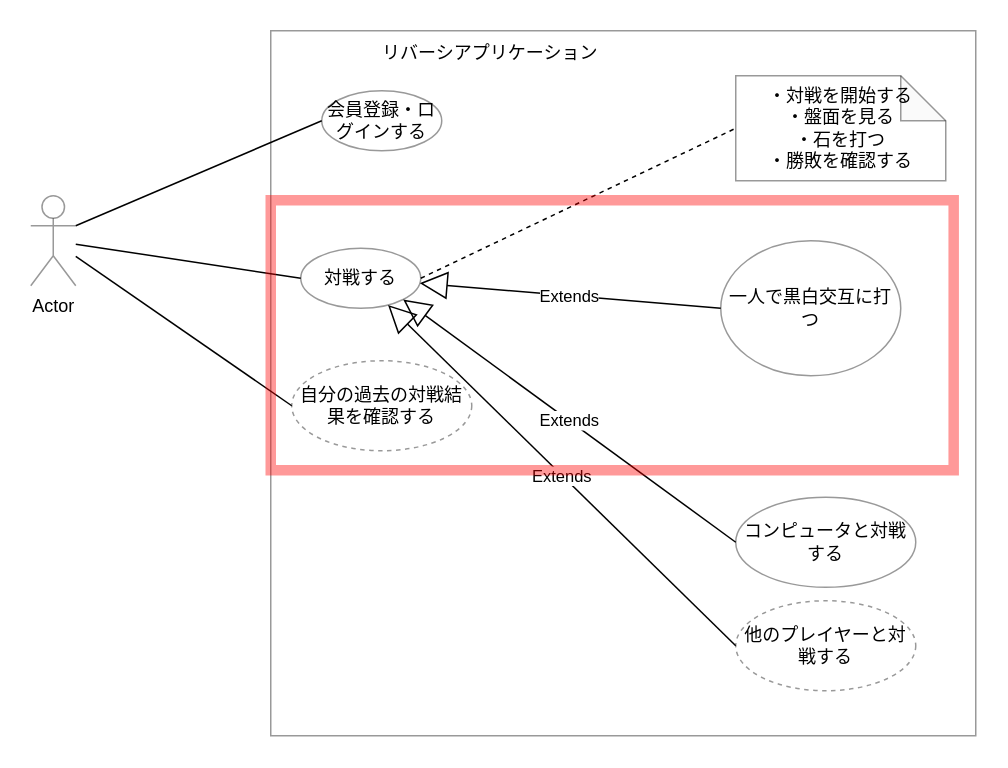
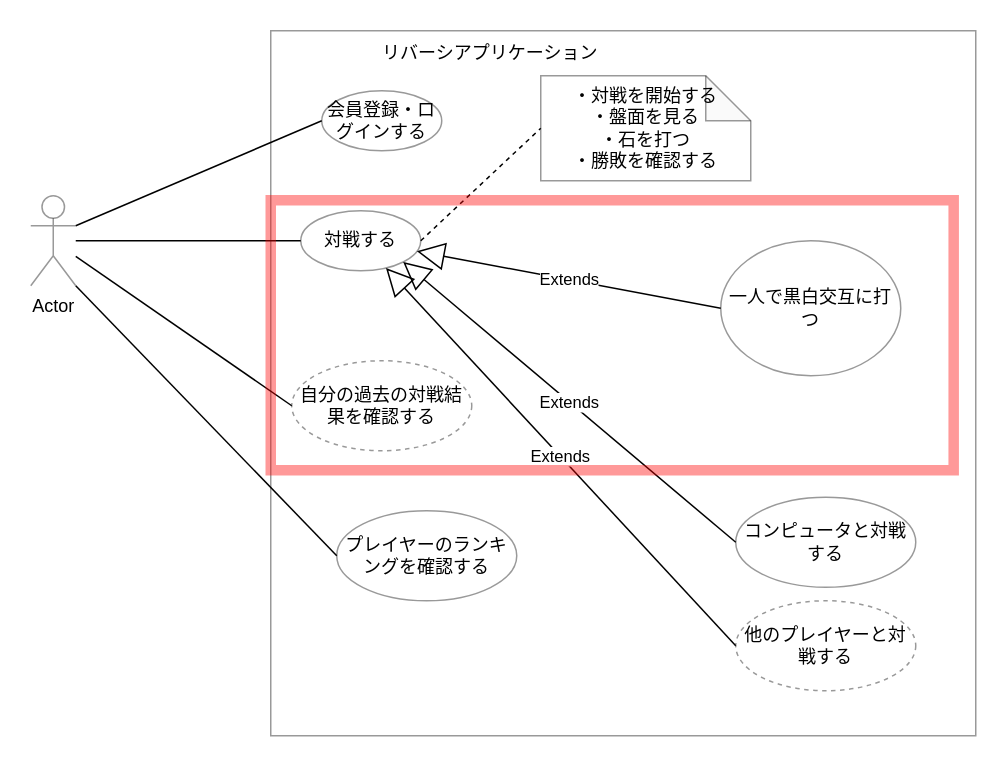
node "・対戦を開始する ・盤面を見る ・石を打つ ・勝敗を確認する": moved (841, 128) -> (646, 128)
node "対戦する": moved (361, 278) -> (361, 241)
edge "Actor" -- "プレイヤーのランキングを確認する": added
node "プレイヤーのランキングを確認する": added
